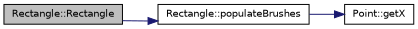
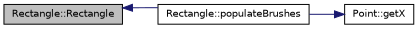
edge "Rectangle::Rectangle" -> "Rectangle::populateBrushes": reversed
